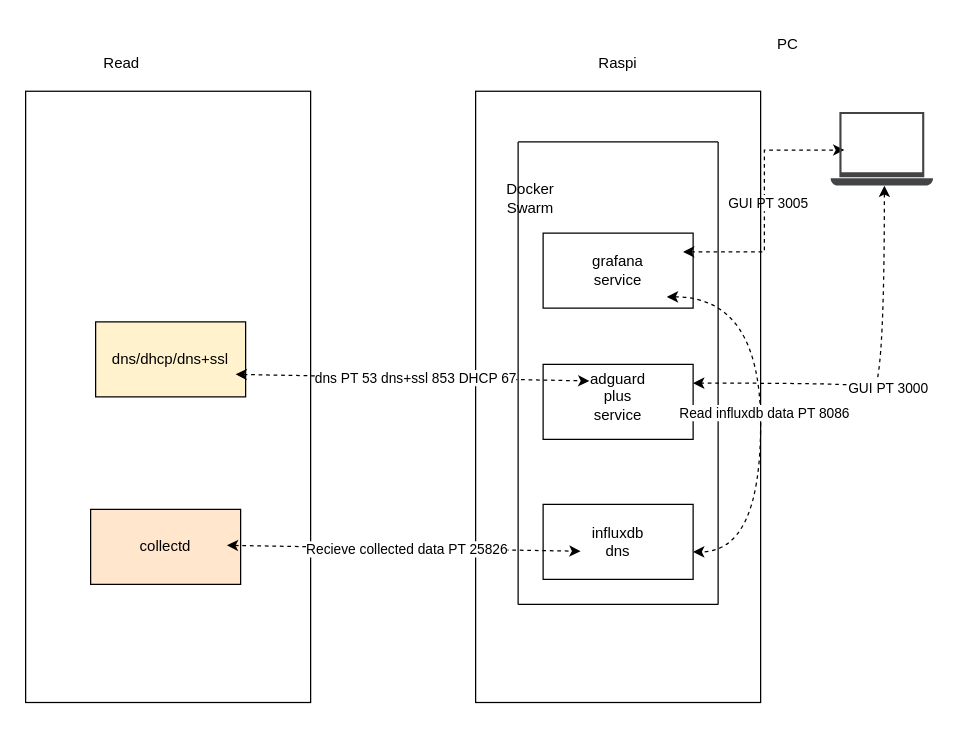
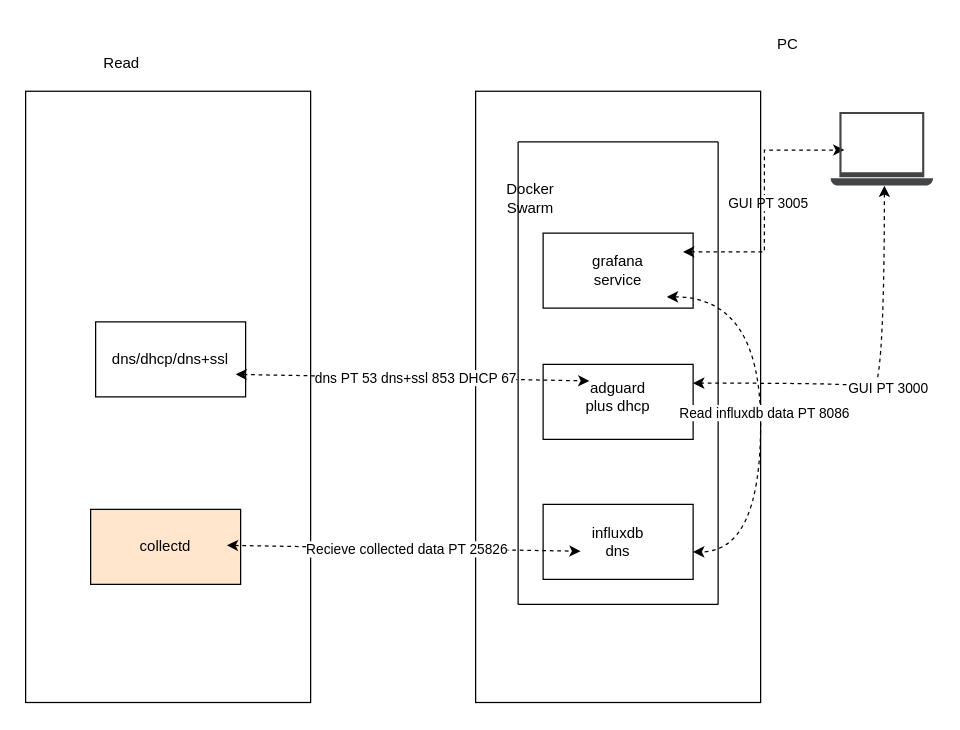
node "Raspi": removed
node "dns/dhcp/dns+ssl": fillcolor #fff2cc -> #ffffff
node "adguard plus service": label "adguard plus service" -> "adguard plus dhcp"
